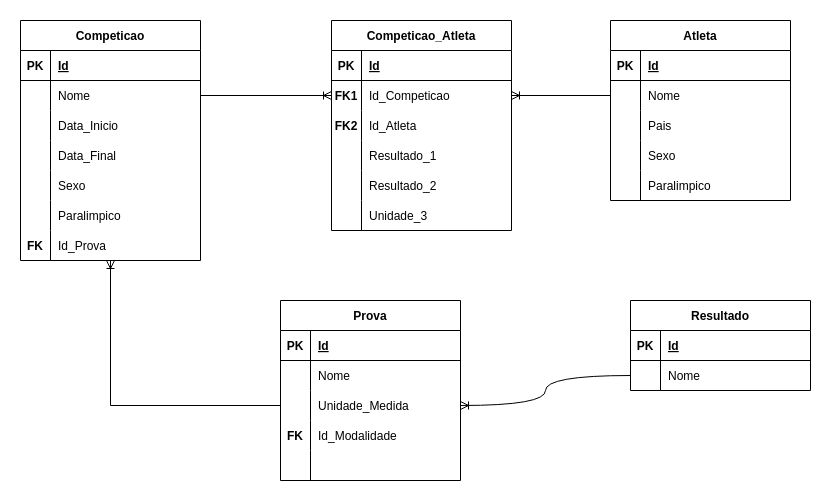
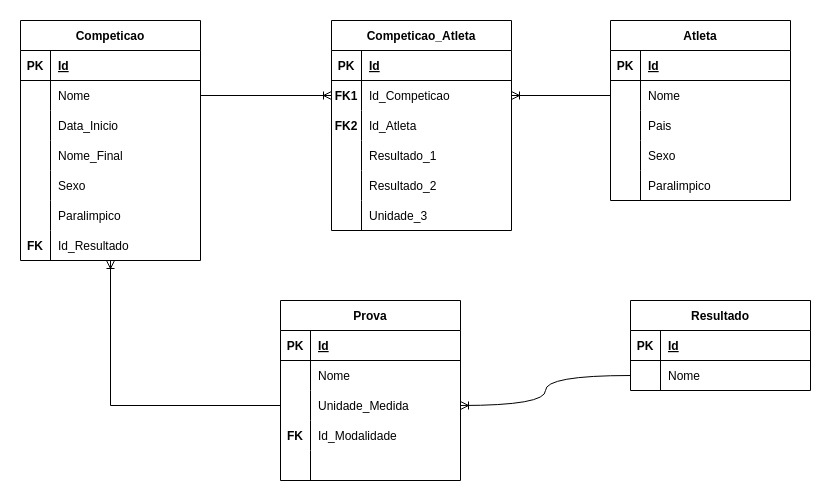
node "Data_Final": label "Data_Final" -> "Nome_Final"
node "Id_Prova": label "Id_Prova" -> "Id_Resultado"
